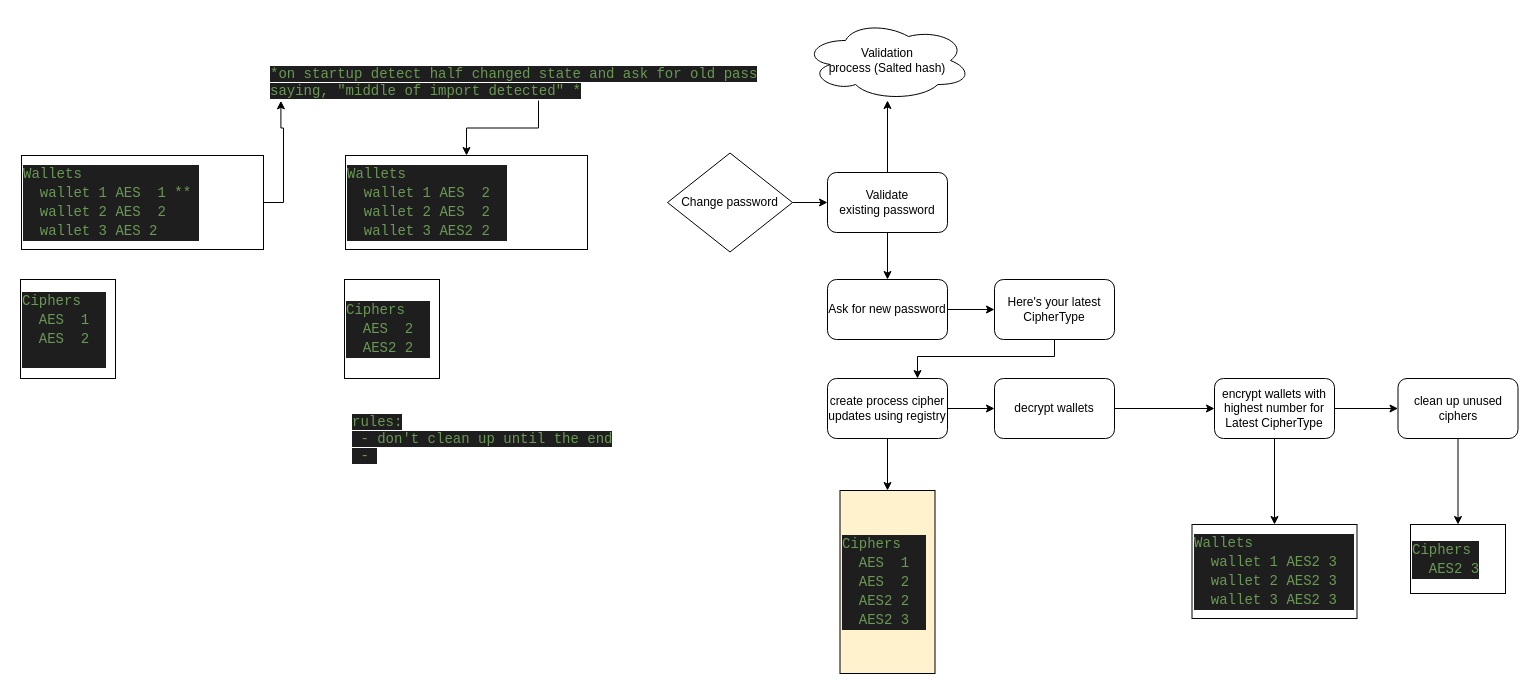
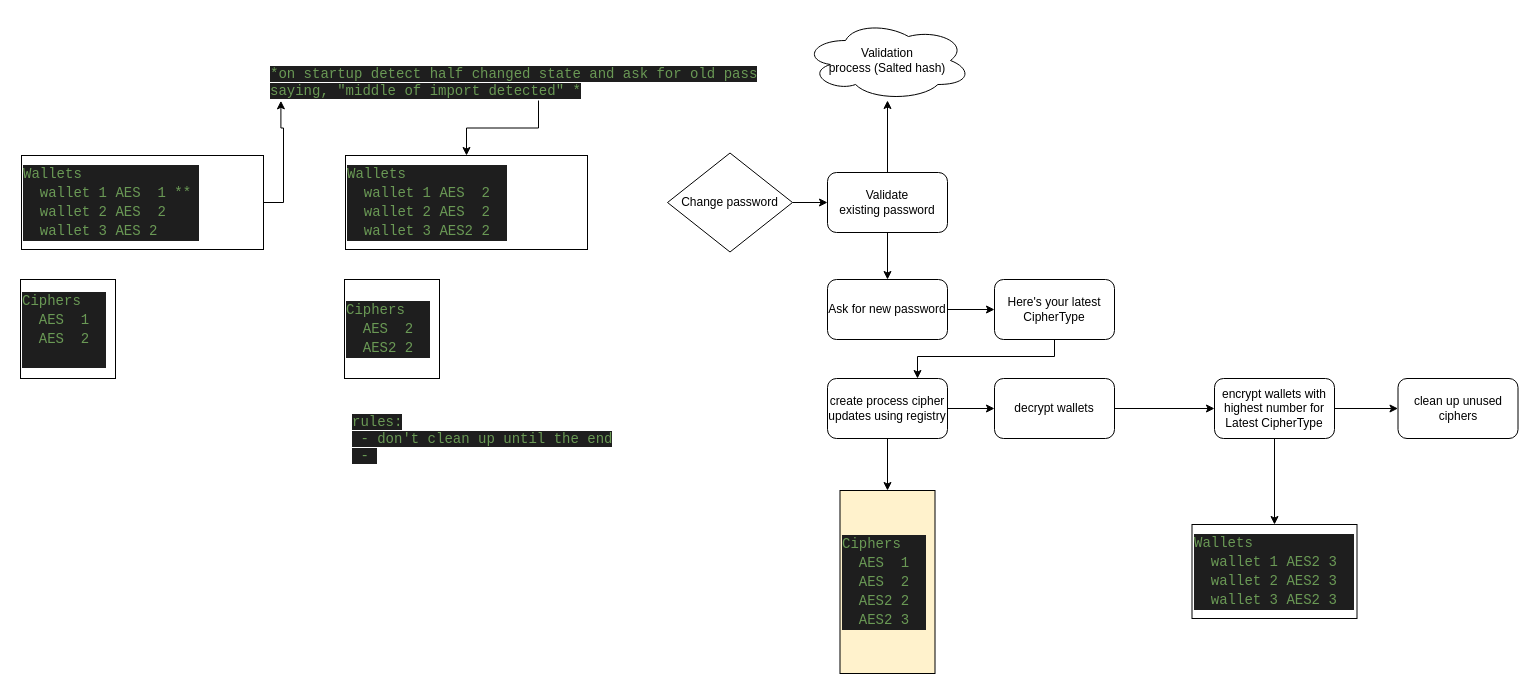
edge "clean up unused ciphers" -> "Ciphers AES2 3": removed
node "Ciphers AES2 3": removed
